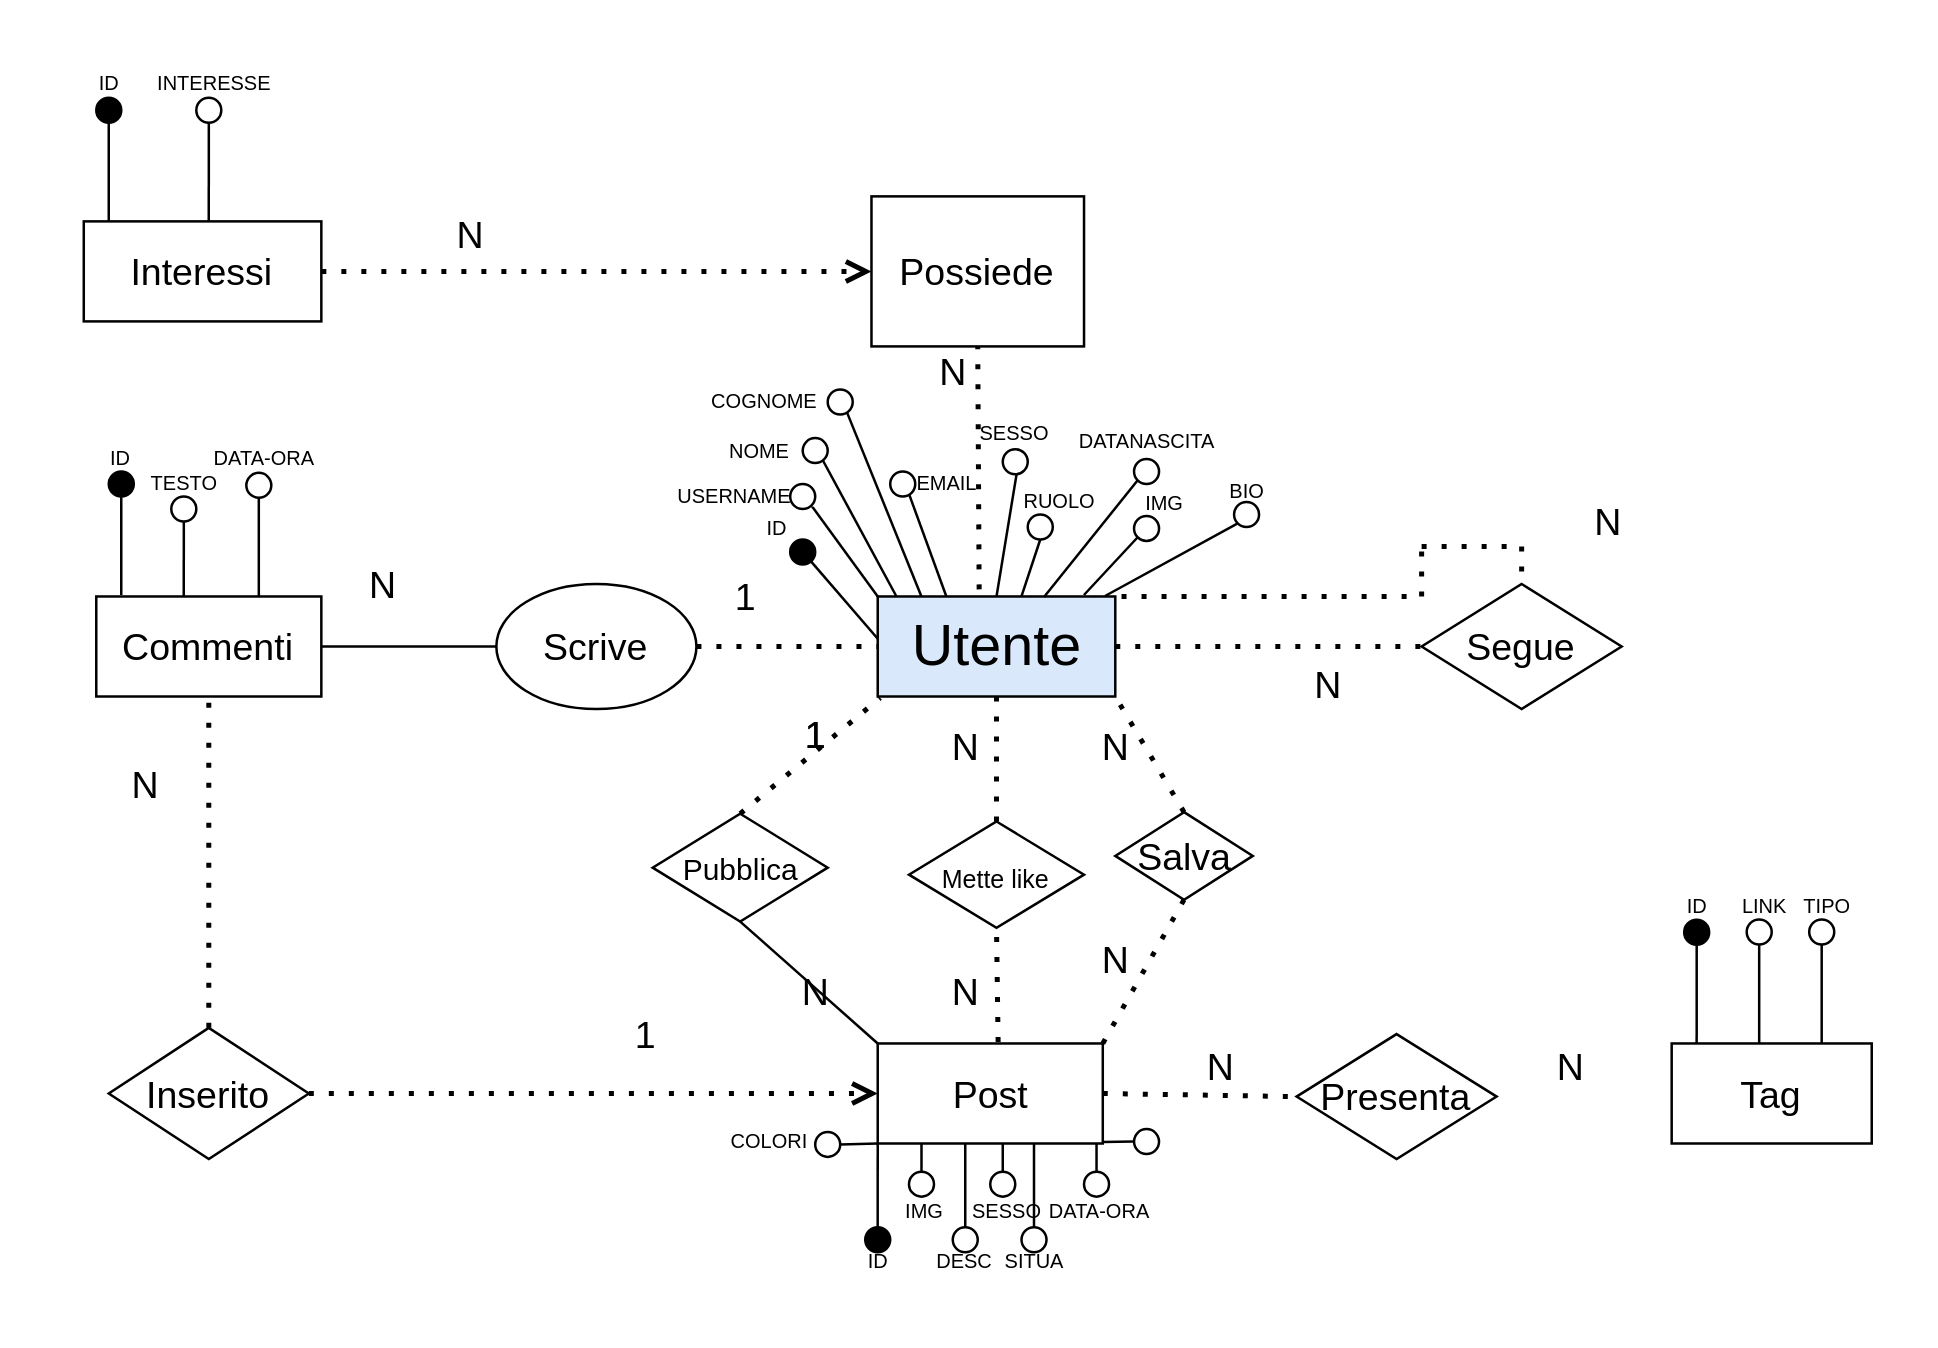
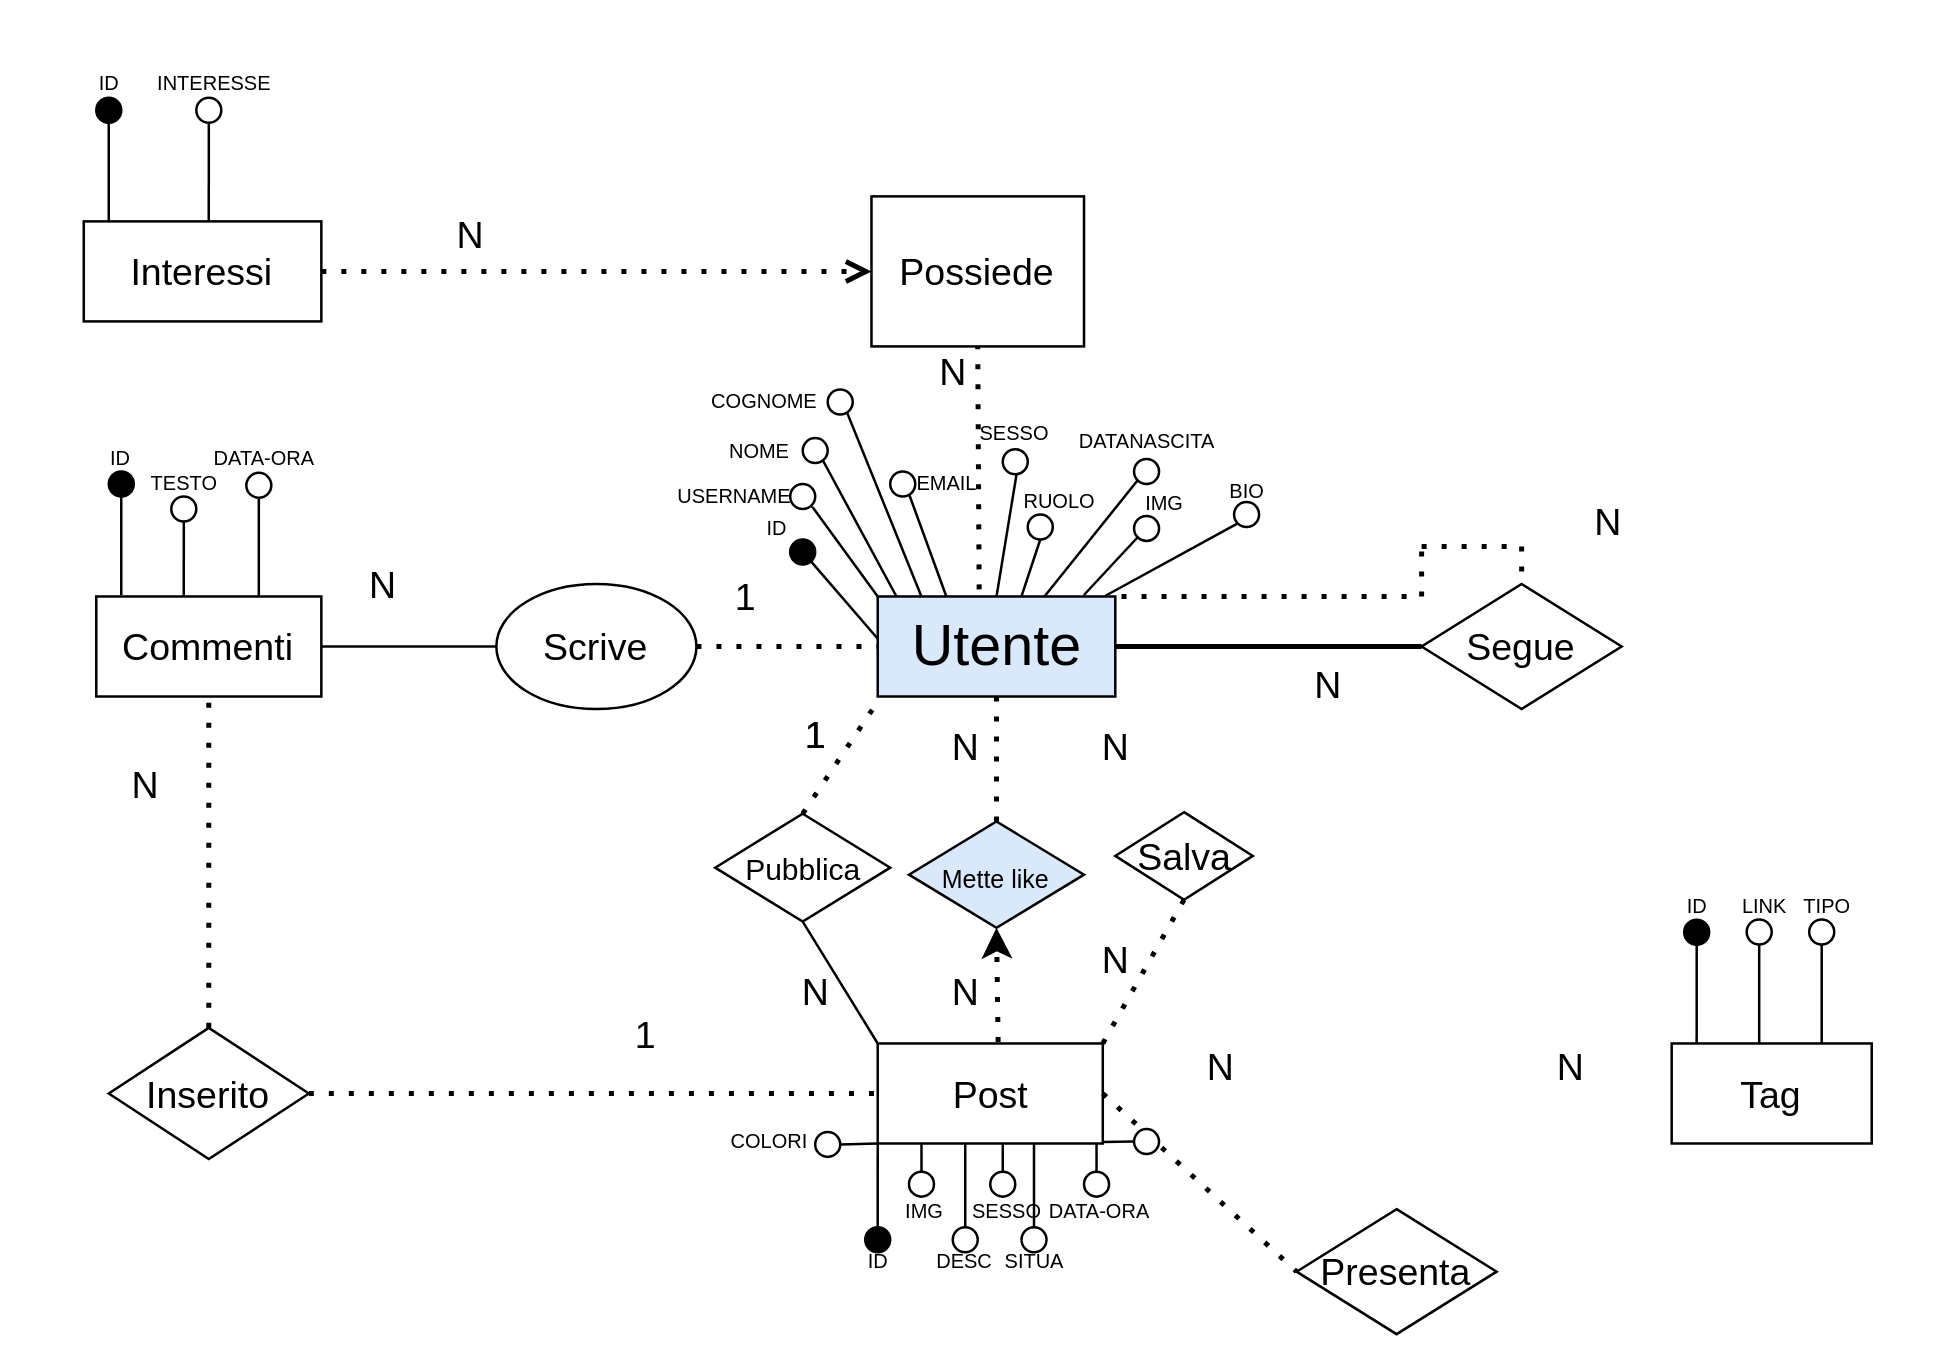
edge "Utente" -- "Segue": style dashed -> solid
edge "Utente" -- "Salva": removed
node "Pubblica": moved (740, 867) -> (803, 867)
node "Mette like": fillcolor #ffffff -> #dae8fc
edge "Mette like" -- "Post": arrowhead none -> classic
edge "Inserito" -> "Post": arrowhead open -> none
node "Presenta": moved (1396, 1096) -> (1396, 1271)
